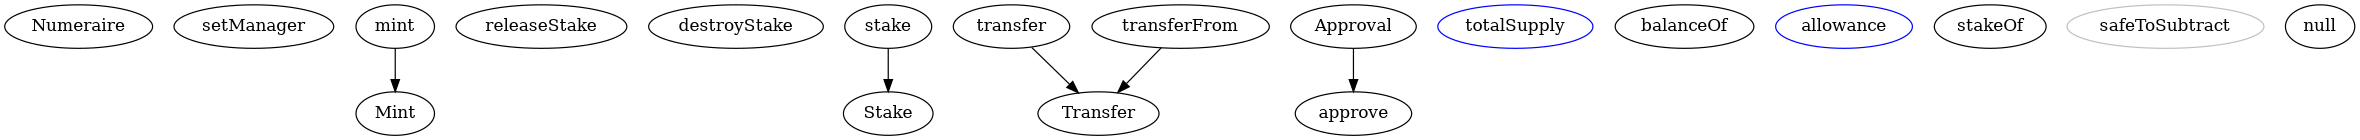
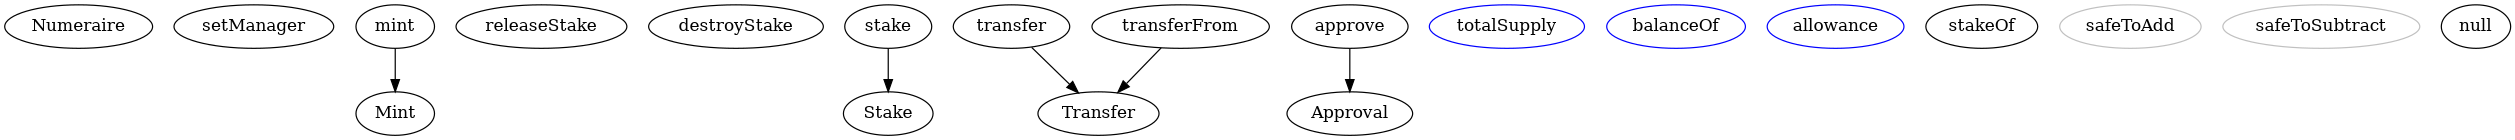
node "balanceOf": color black -> blue
node "safeToAdd": added
edge "Approval" -> "approve": reversed
